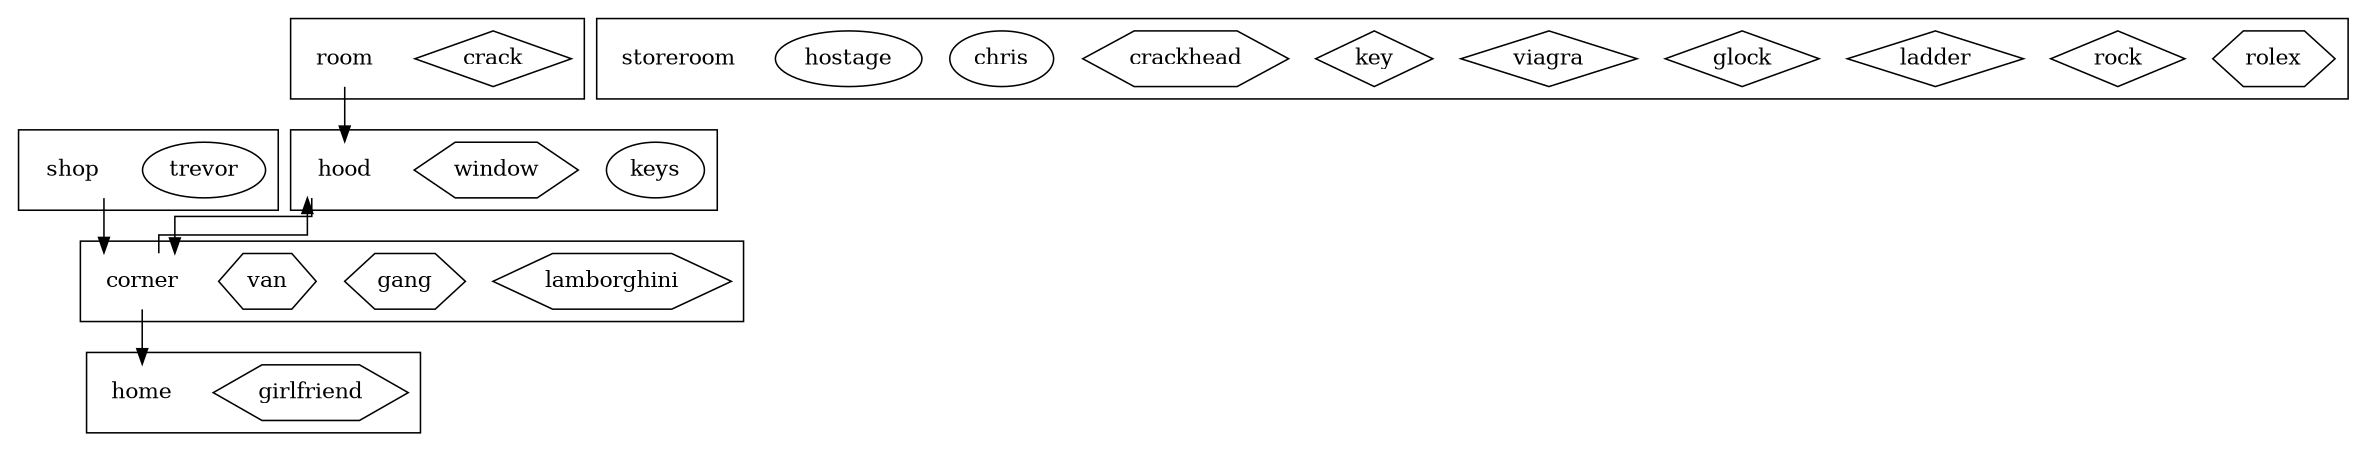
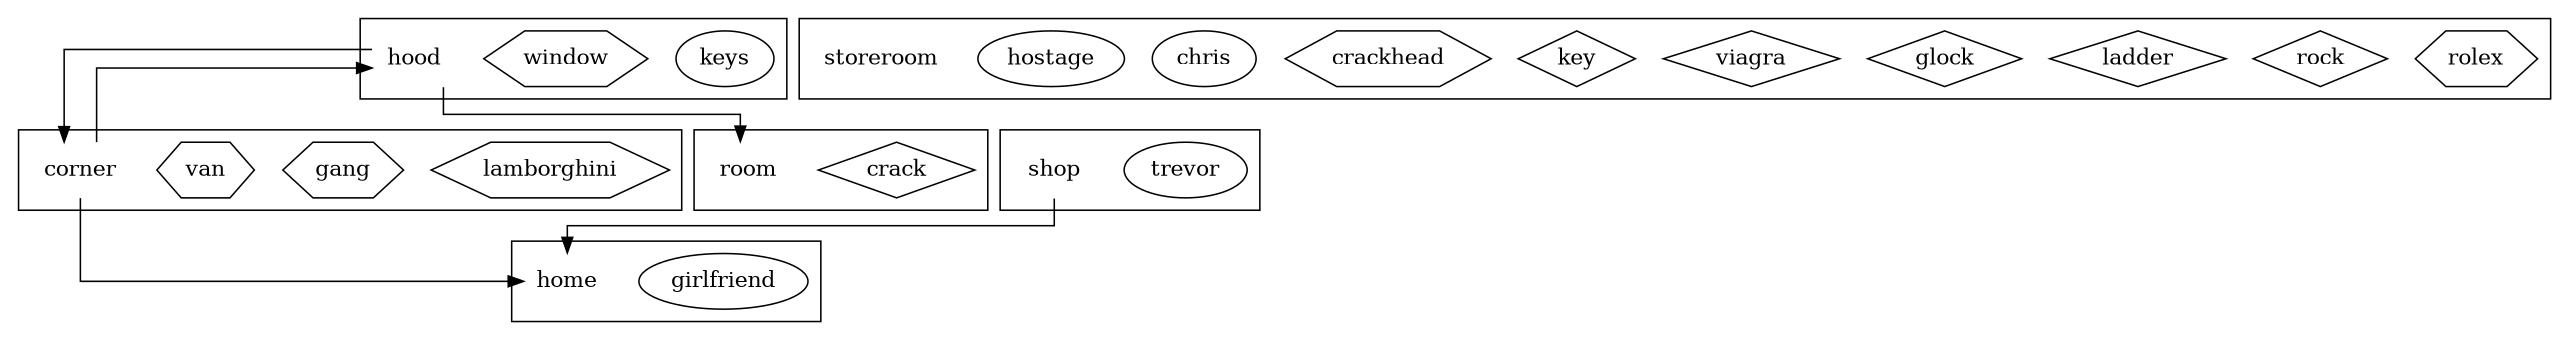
edge "room" -> "hood": reversed
edge "shop" -> "corner": now "shop" -> "home"
node "girlfriend": shape hexagon -> ellipse
